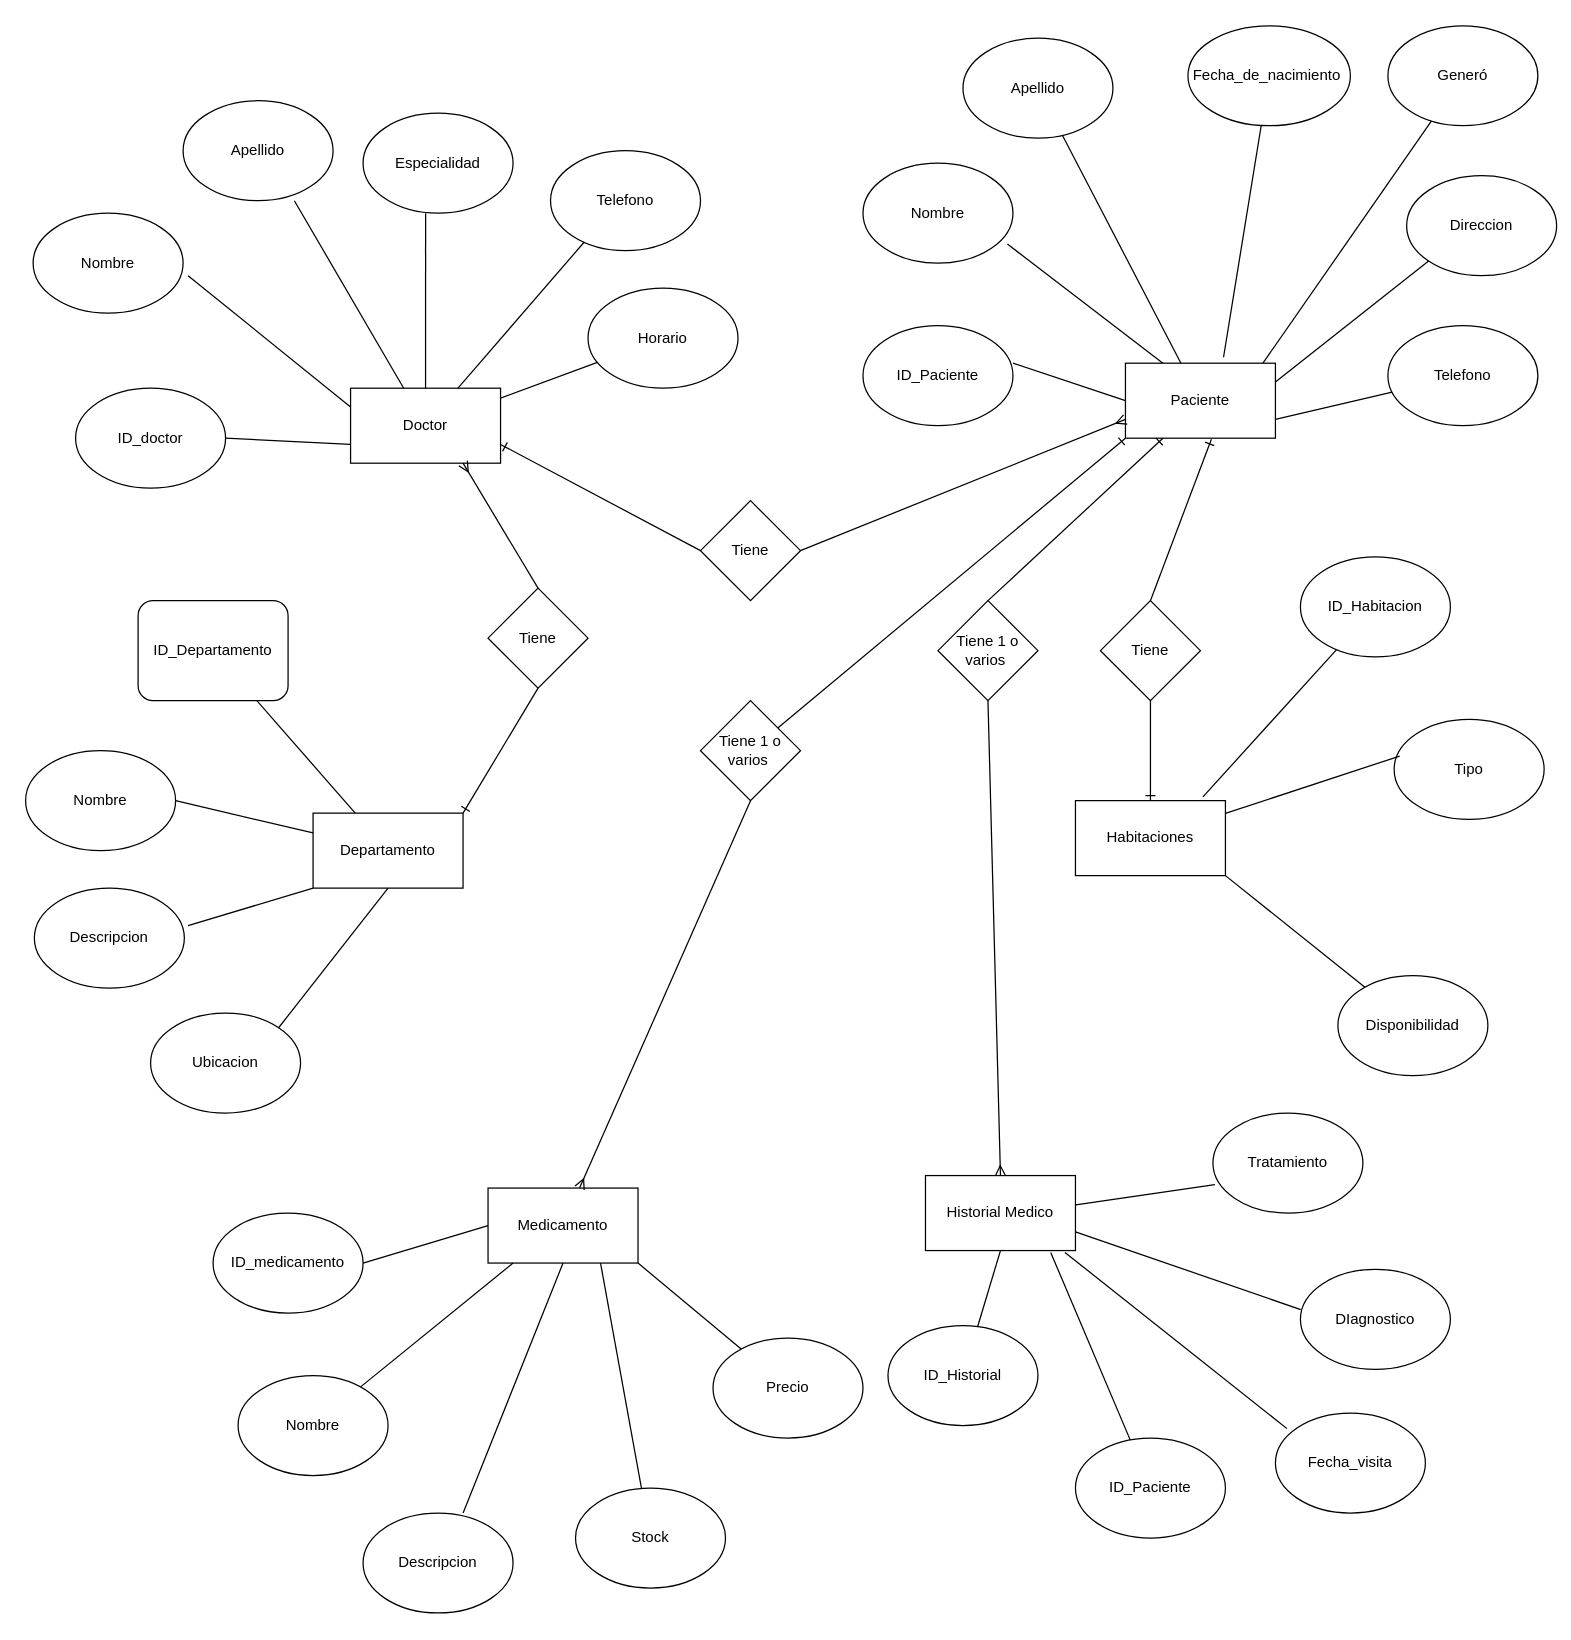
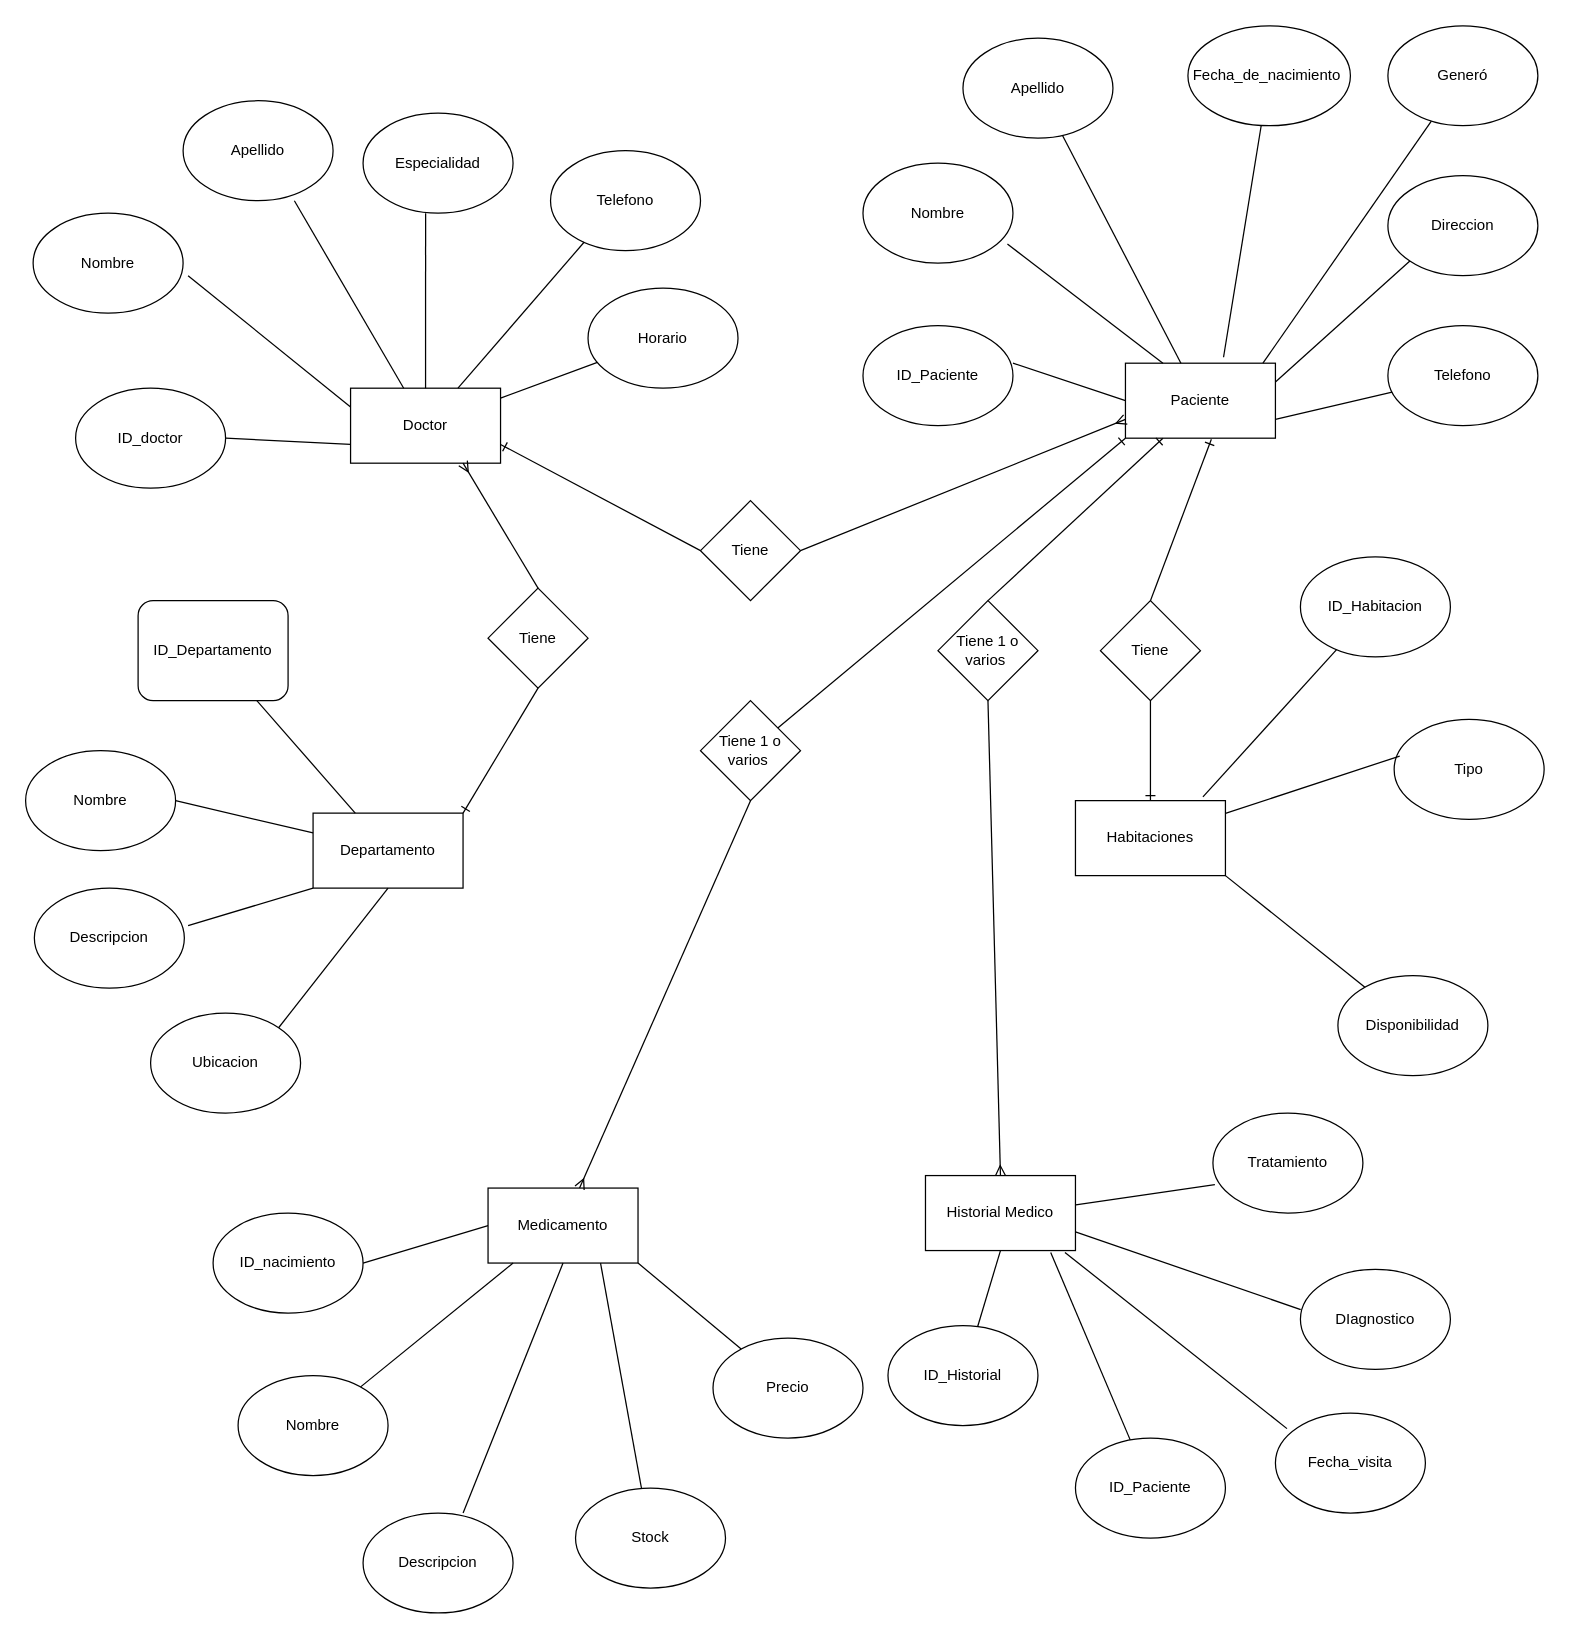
node "Direccion": moved (1482, 226) -> (1463, 226)
node "ID_medicamento": label "ID_medicamento" -> "ID_nacimiento"
